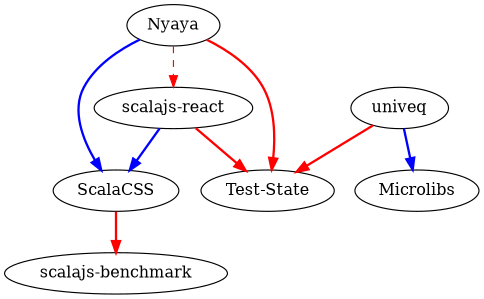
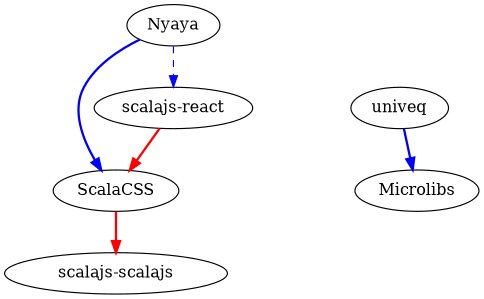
edge "Nyaya" -> "scalajs-react": color #ff0000 -> #0000ff
edge "scalajs-react" -> "ScalaCSS": color #0000ff -> #ff0000
node "Test-State": removed
node "scalajs-benchmark": label "scalajs-benchmark" -> "scalajs-scalajs"
